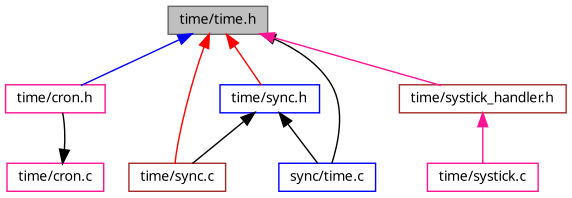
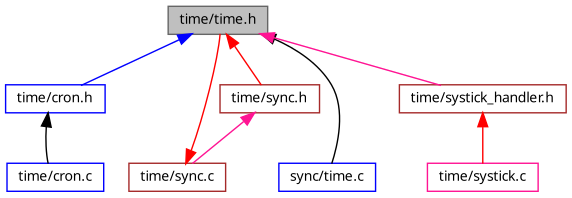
node "time/cron.h": color deeppink -> blue
node "time/sync.h": color blue -> brown
edge "time/sync.c" -> "time/time.h": reversed
edge "time/cron.h" -> "time/cron.c": reversed
edge "time/sync.c" -> "time/sync.h": color black -> deeppink
edge "sync/time.c" -> "time/sync.h": removed
edge "time/systick.c" -> "time/systick_handler.h": color deeppink -> red
node "time/cron.c": color deeppink -> blue
